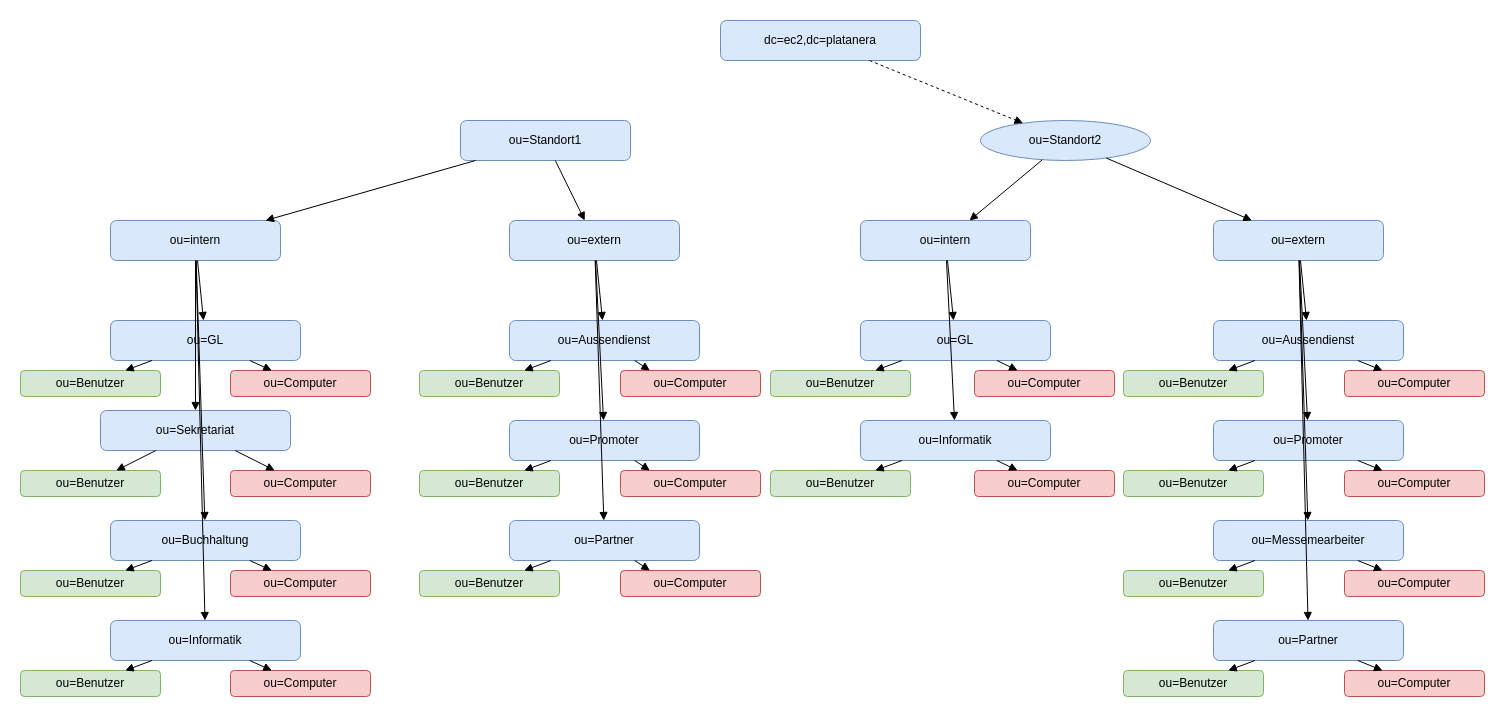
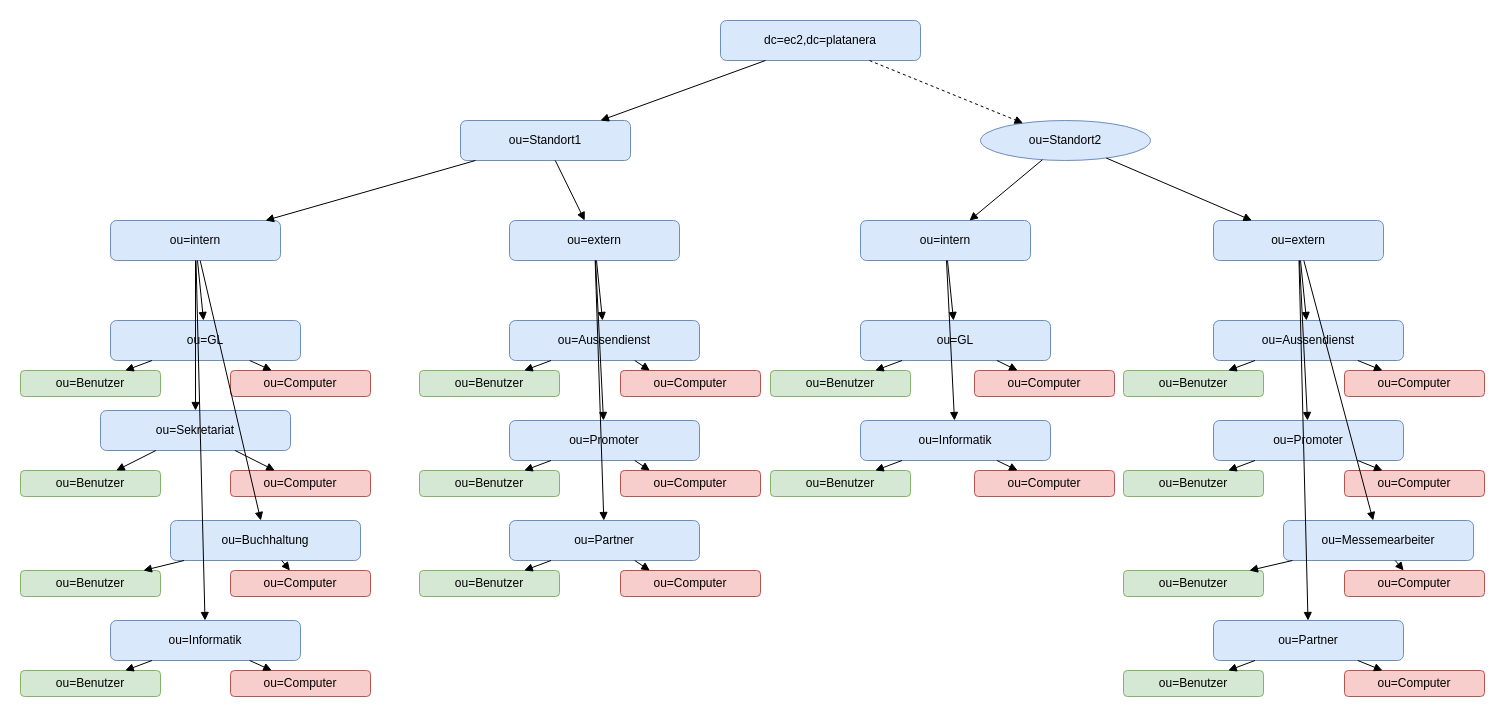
edge "dc=ec2,dc=platanera" -> "ou=Standort1": added
node "ou=Buchhaltung": moved (206, 541) -> (266, 541)
node "ou=Messemearbeiter": moved (1309, 541) -> (1379, 541)
